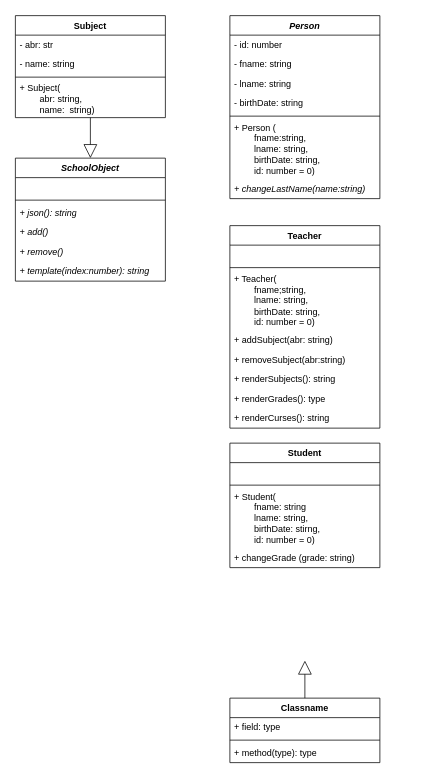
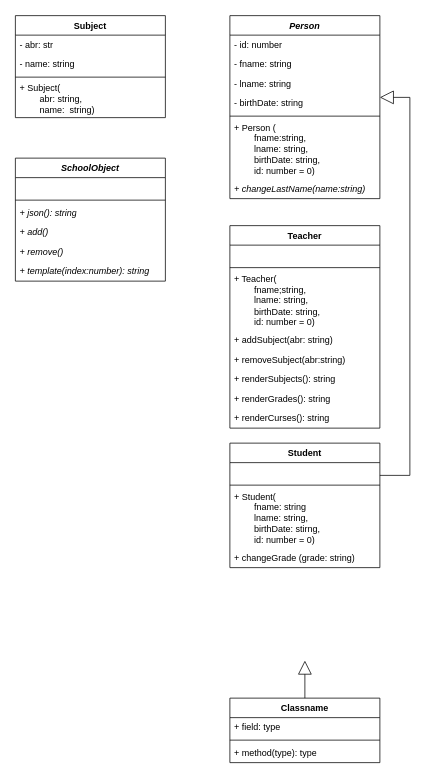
edge "Subject" -> "SchoolObject": removed
edge "Student" -> "Person": added
node "+ renderGrades(): type": label "+ renderGrades(): type" -> "+ renderGrades(): string"
